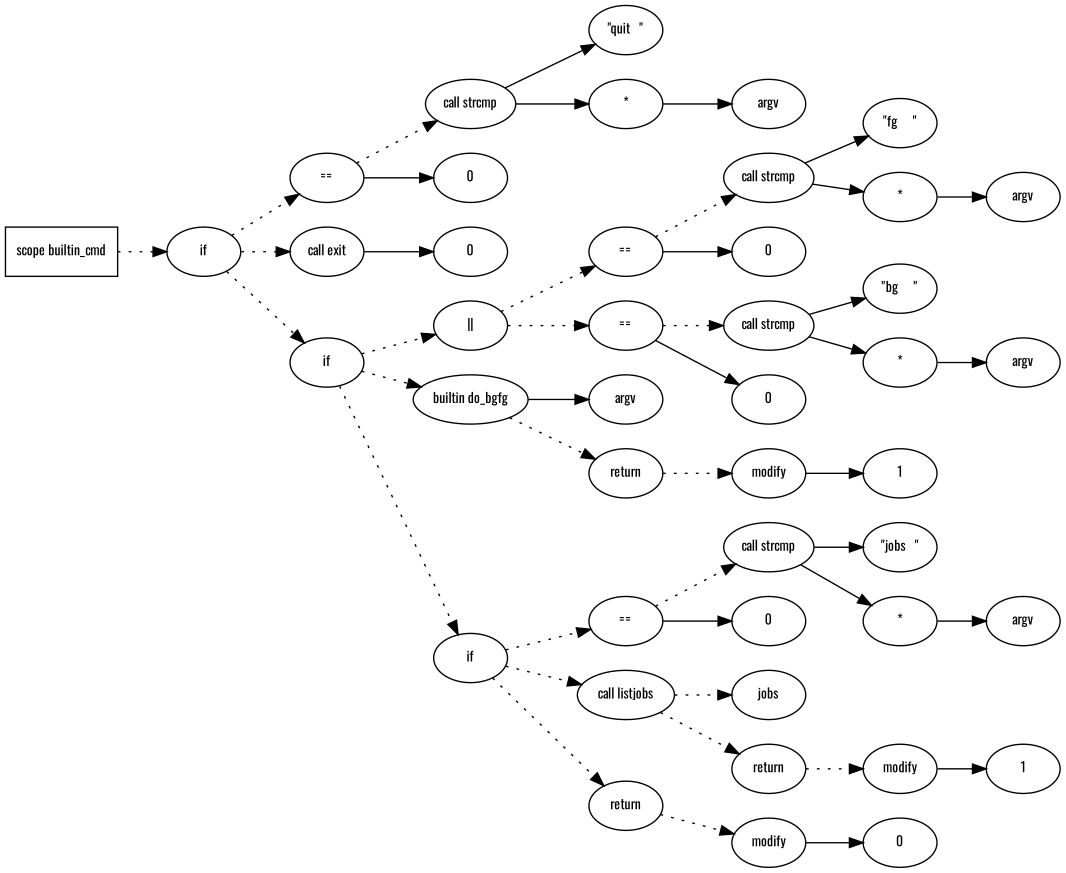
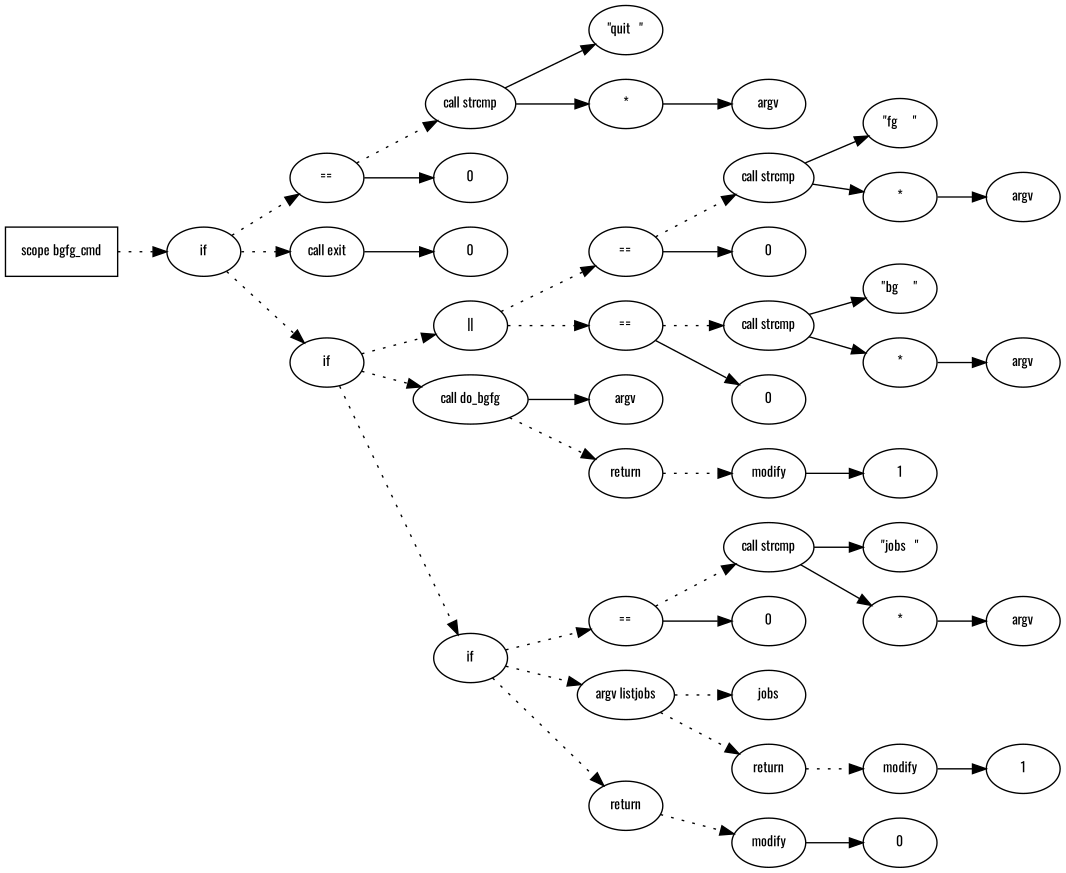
node "scope builtin_cmd": label "scope builtin_cmd" -> "scope bgfg_cmd"
node "builtin do_bgfg": label "builtin do_bgfg" -> "call do_bgfg"
node "call listjobs": label "call listjobs" -> "argv listjobs"
